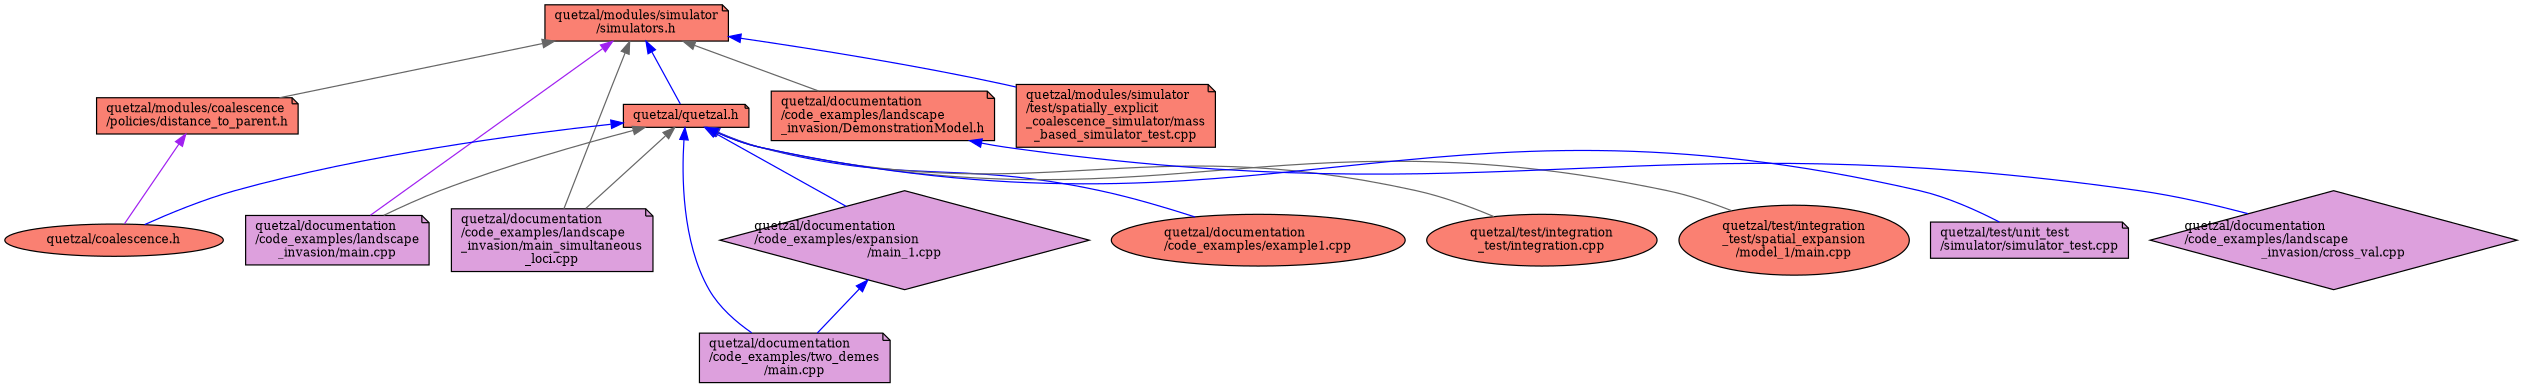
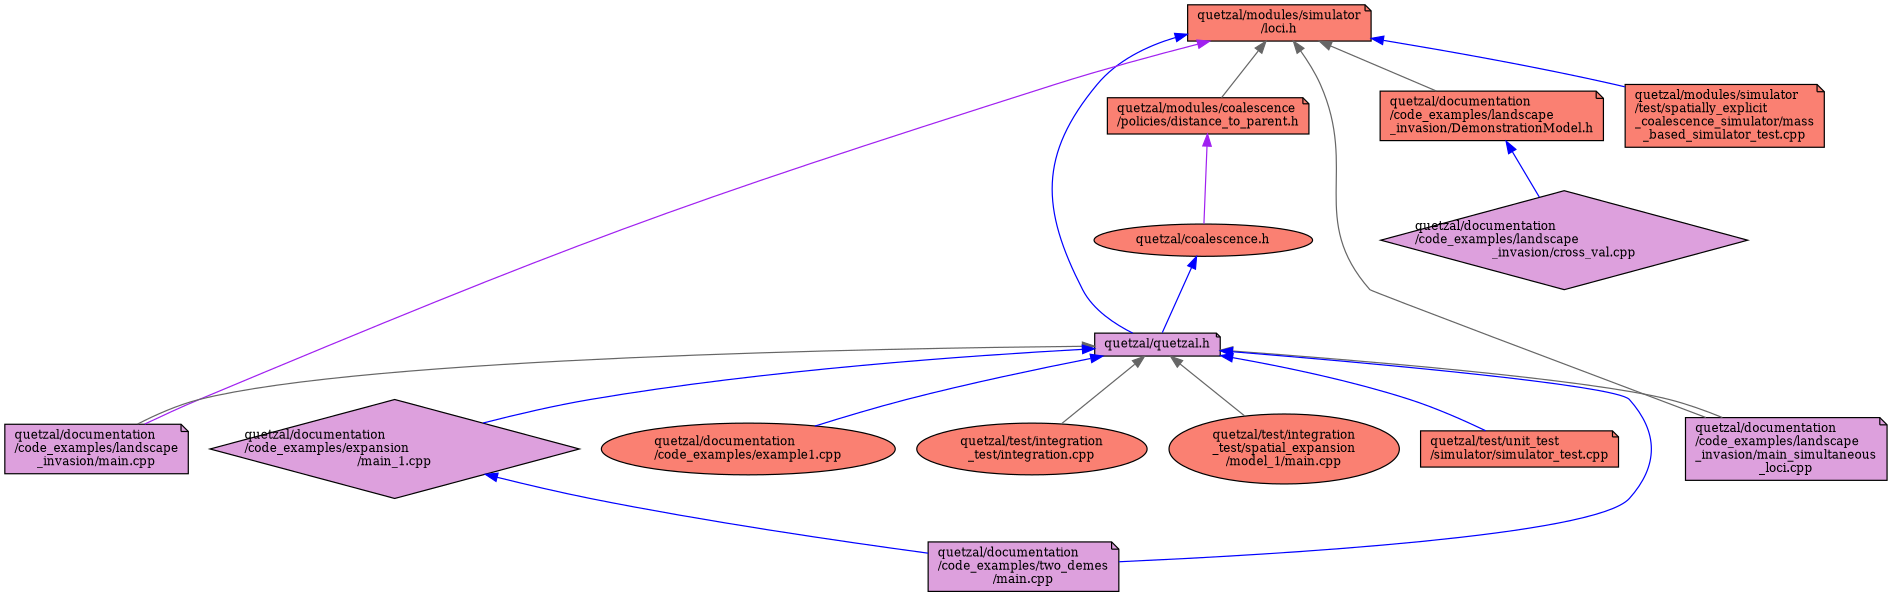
node "quetzal/modules/simulator /simulators.h": label "quetzal/modules/simulator /simulators.h" -> "quetzal/modules/simulator /loci.h"
node "quetzal/quetzal.h": fillcolor salmon -> plum
edge "quetzal/coalescence.h" -> "quetzal/quetzal.h": reversed
node "quetzal/test/unit_test /simulator/simulator_test.cpp": fillcolor plum -> salmon
